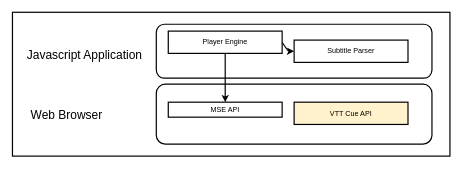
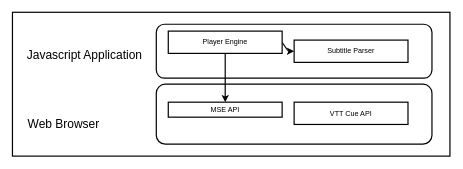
node "VTT Cue API": fillcolor #fff2cc -> #ffffff
node "Web Browser": moved (66, 114) -> (63, 123)
